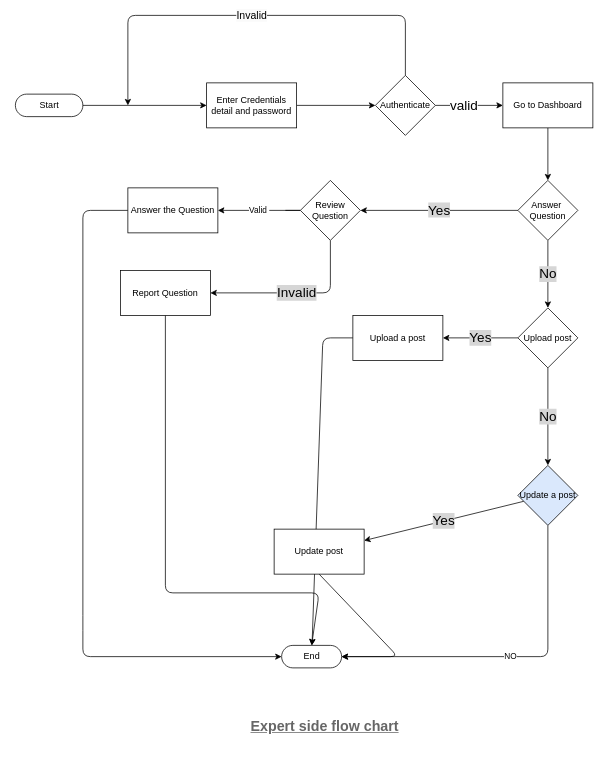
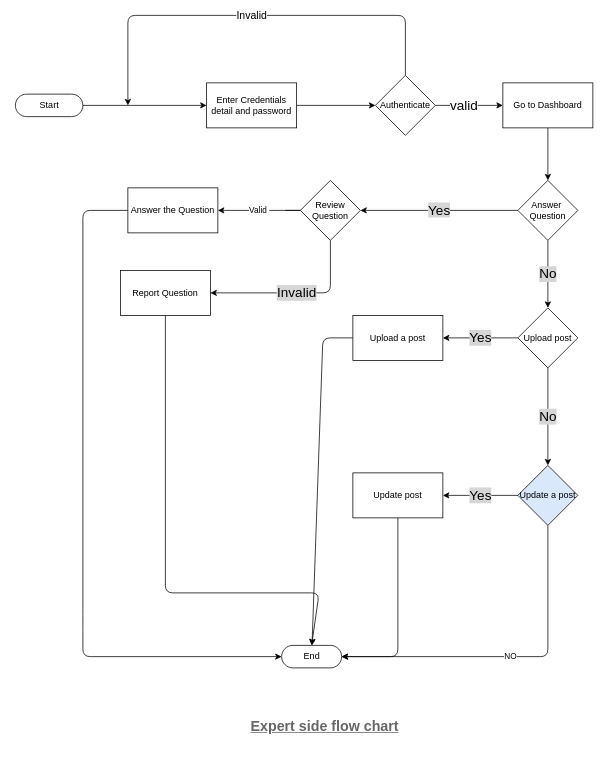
node "Update post": moved (319, 552) -> (398, 495)
